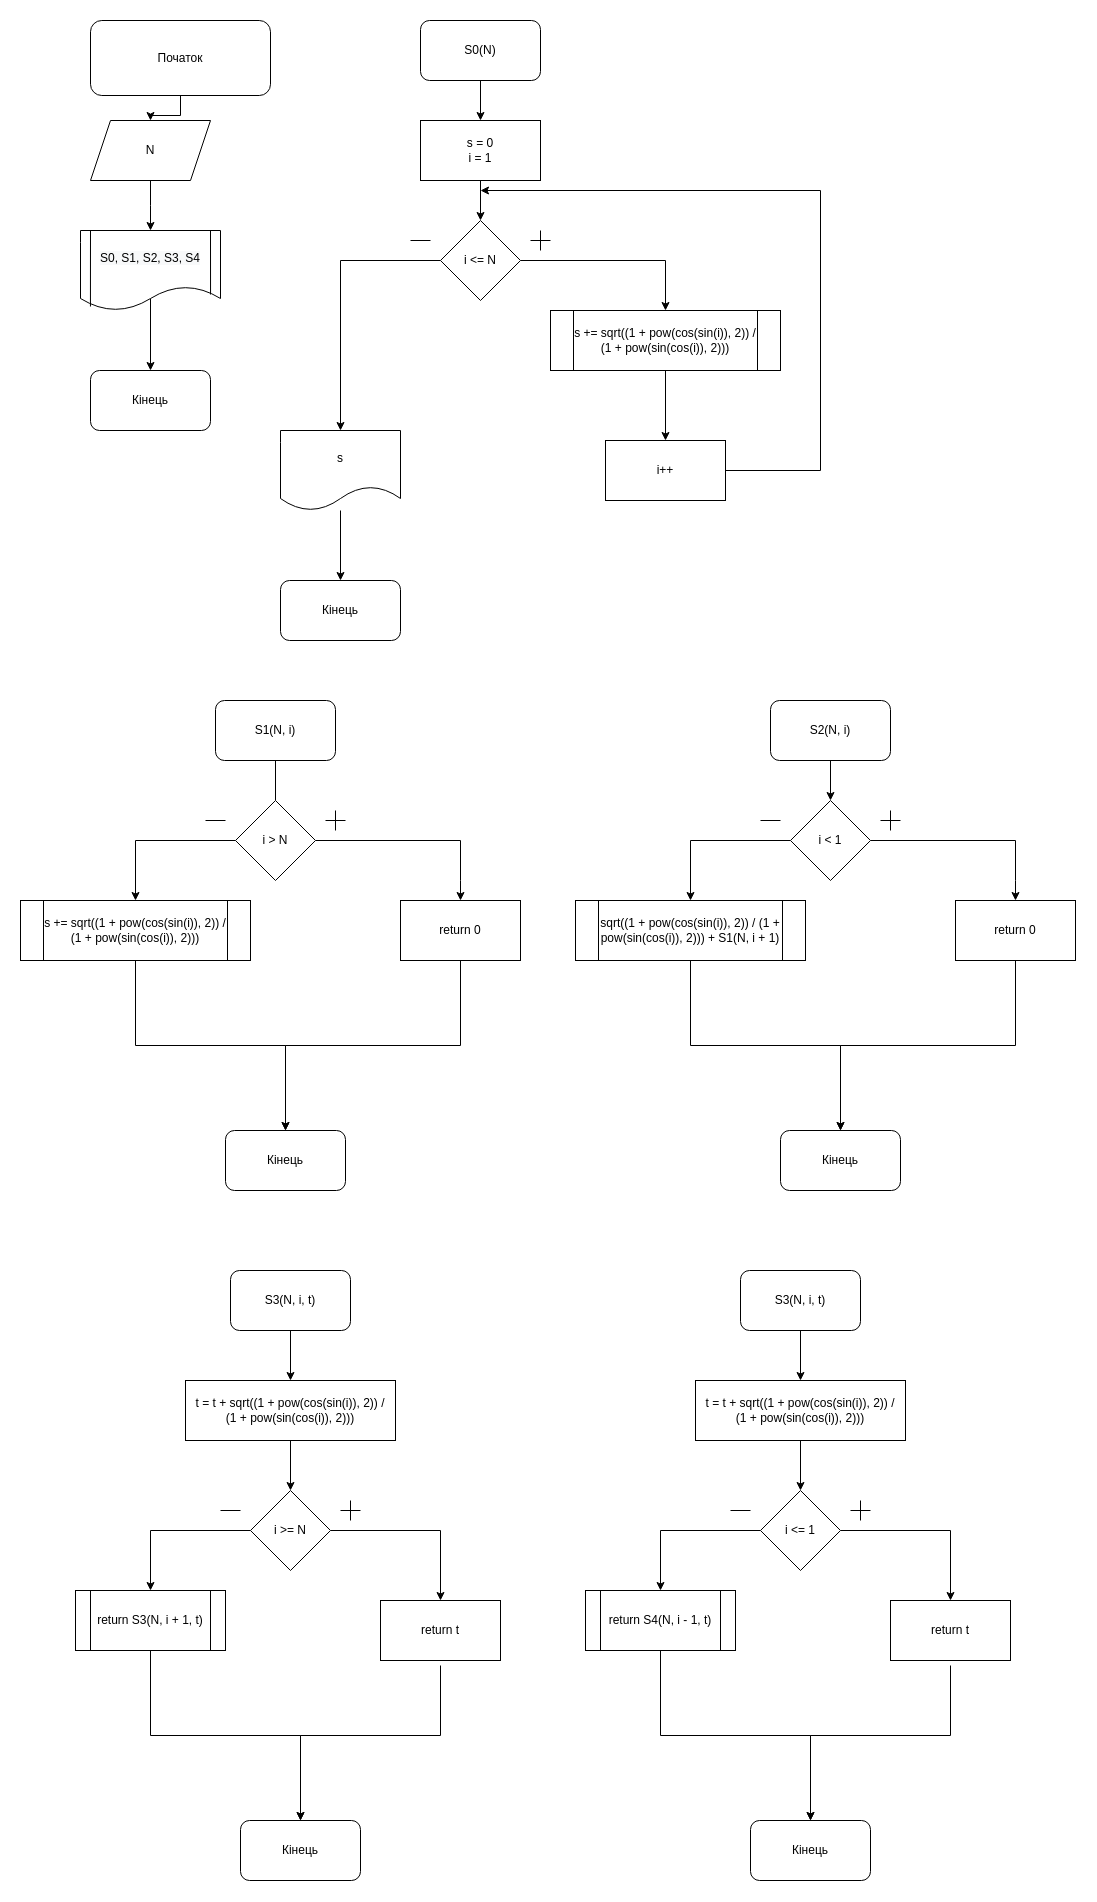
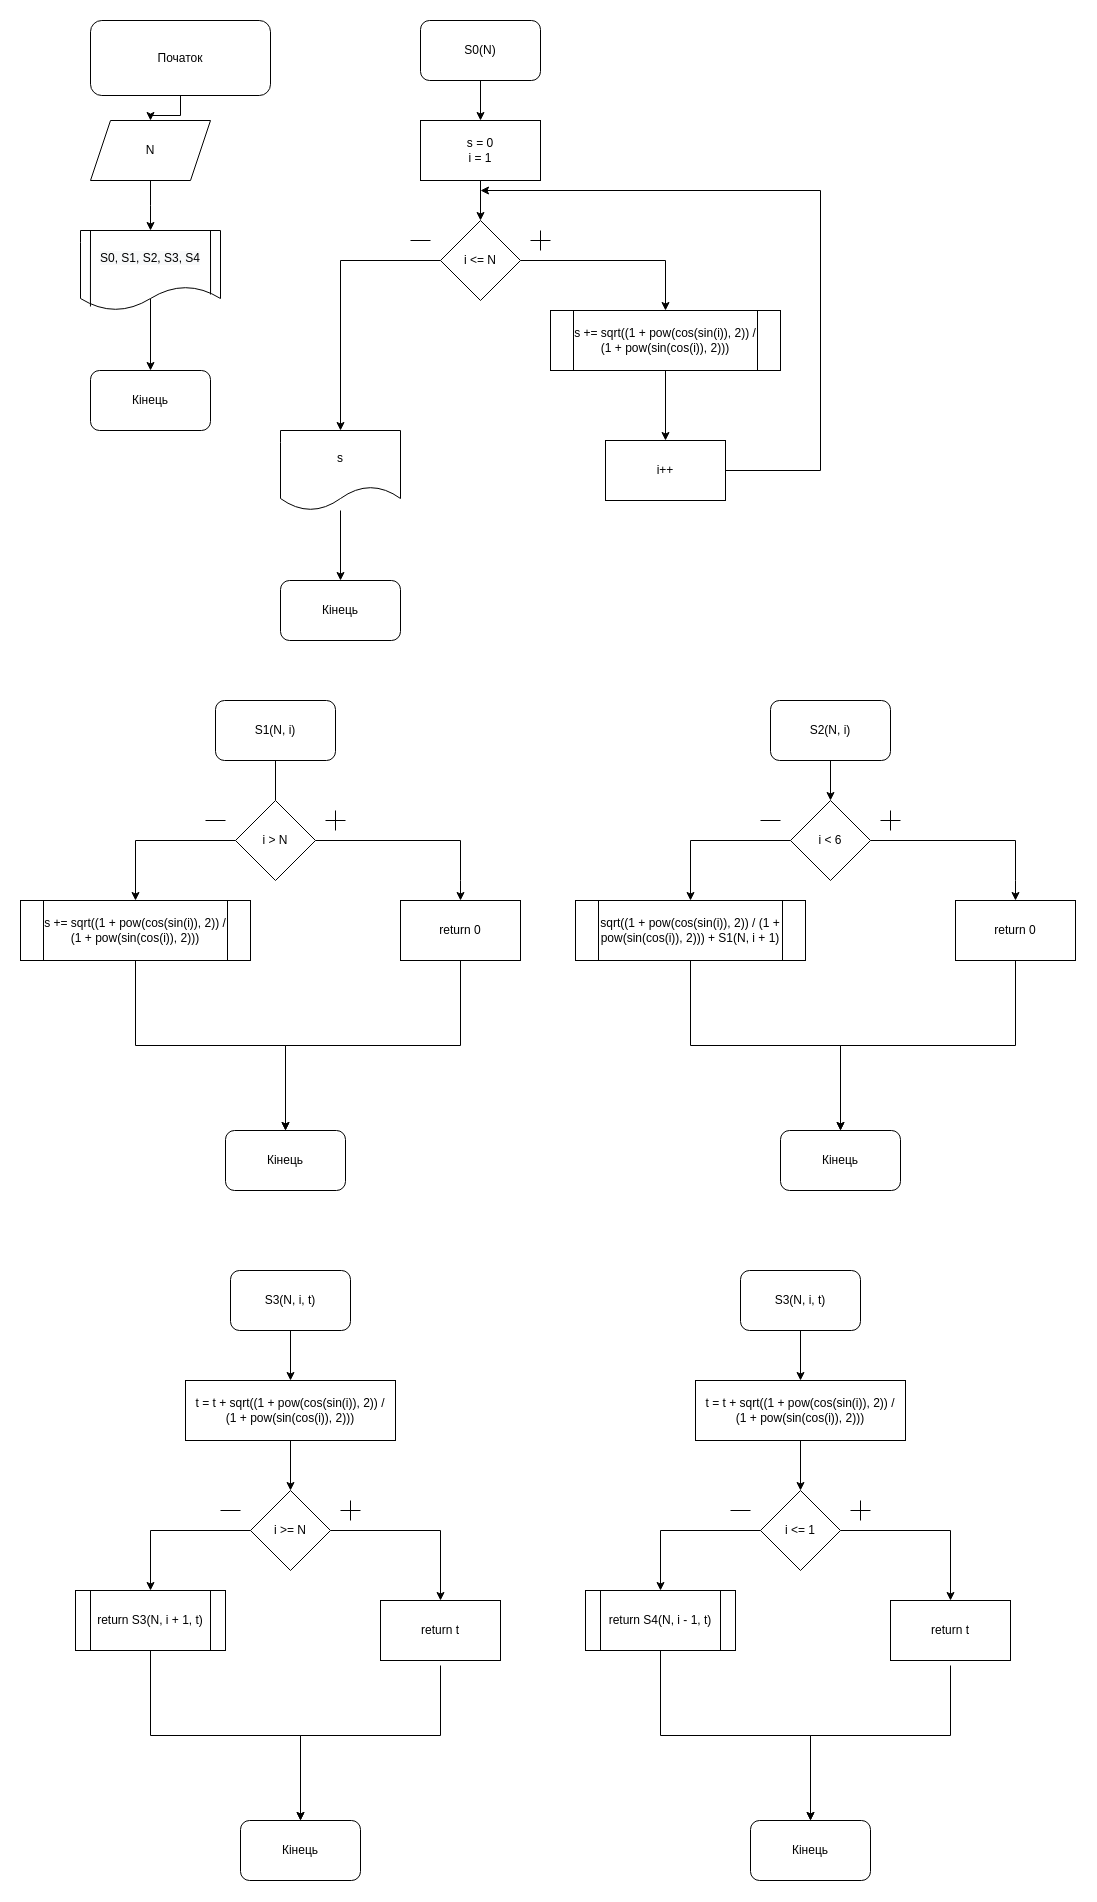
node "i < 1": label "i < 1" -> "i < 6"
